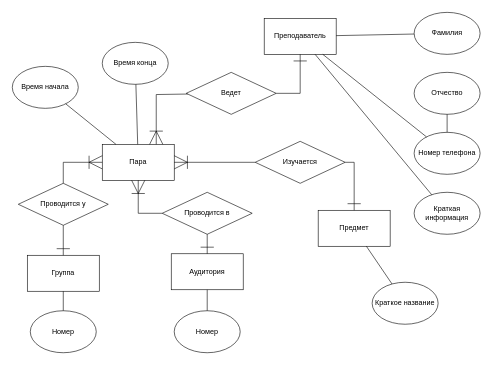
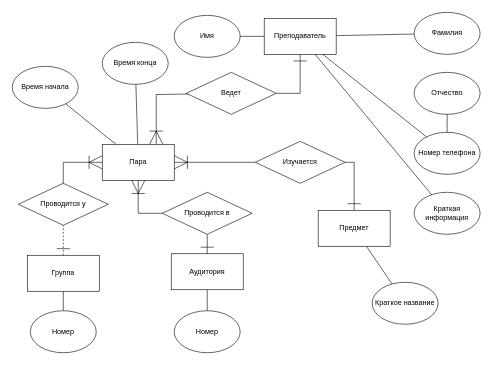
node "Имя": added
edge "Имя" -- "Преподаватель": added
edge "Проводится у" -> "Группа": style solid -> dashed
